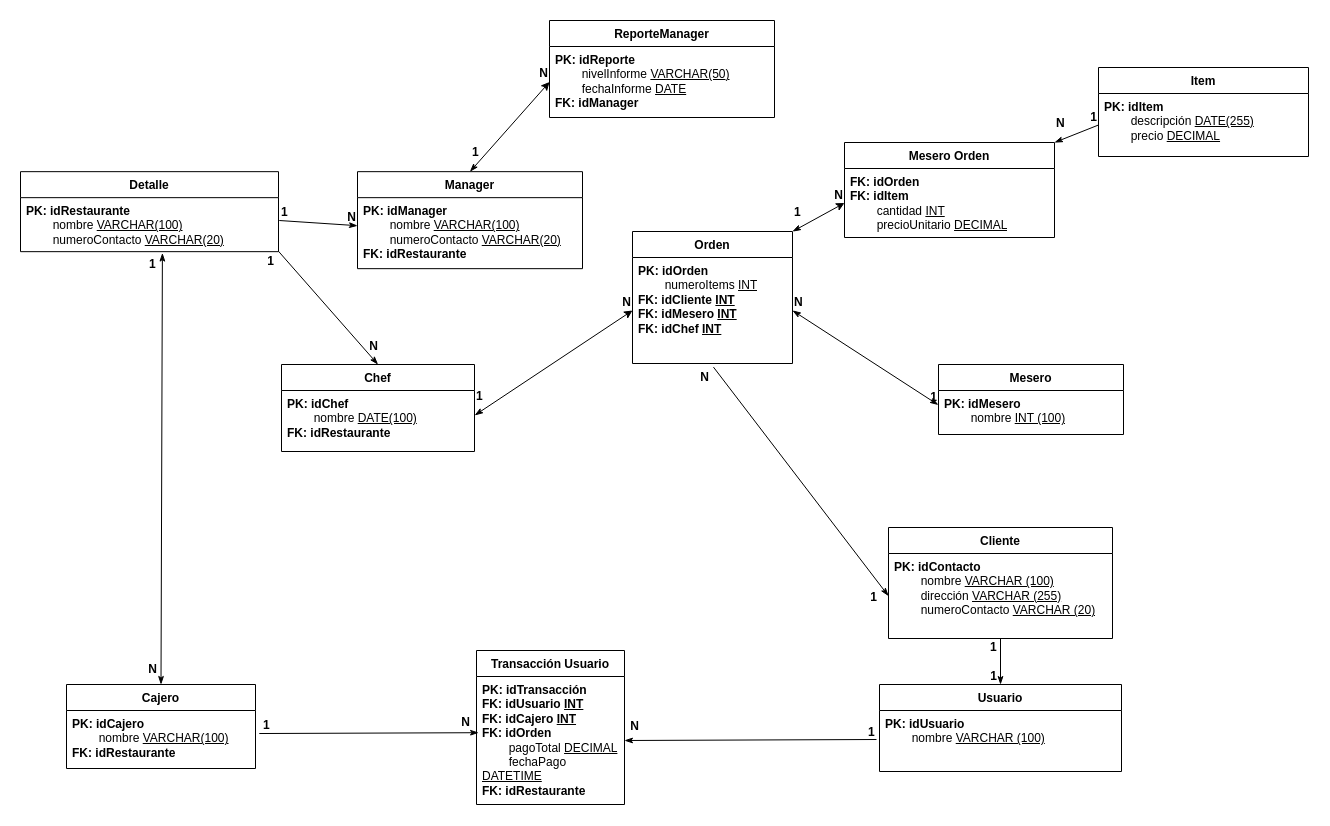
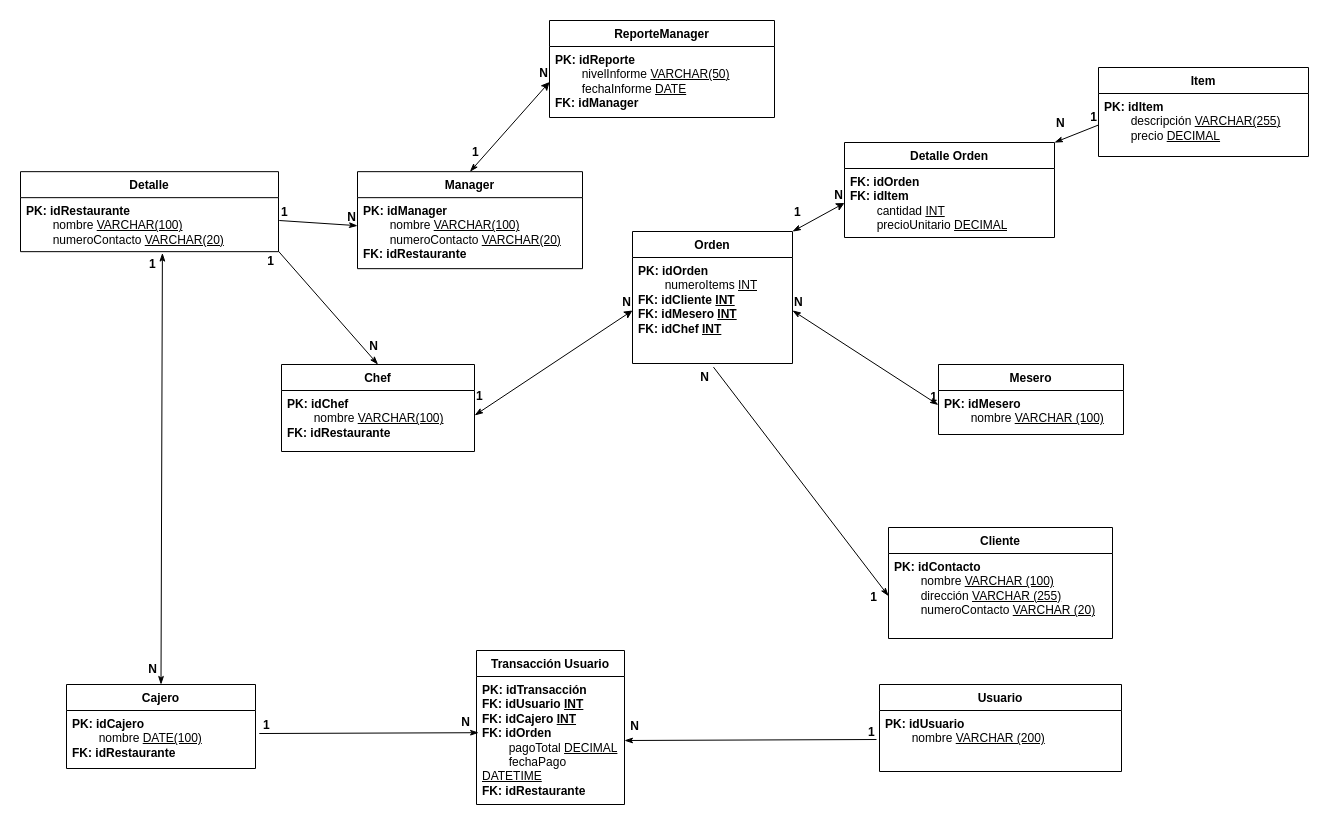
node "PK: idItem descripción DATE(255) precio DECIMAL": label "PK: idItem descripción DATE(255) precio DECIMAL" -> "PK: idItem descripción VARCHAR(255) precio DECIMAL"
node "Mesero Orden": label "Mesero Orden" -> "Detalle Orden"
node "PK: idMesero nombre INT (100)": label "PK: idMesero nombre INT (100)" -> "PK: idMesero nombre VARCHAR (100)"
node "PK: idChef nombre DATE(100) FK: idRestaurante": label "PK: idChef nombre DATE(100) FK: idRestaurante" -> "PK: idChef nombre VARCHAR(100) FK: idRestaurante"
edge "Cliente" -> "Usuario": removed, labels "1", "1"
node "PK: idUsuario nombre VARCHAR (100)": label "PK: idUsuario nombre VARCHAR (100)" -> "PK: idUsuario nombre VARCHAR (200)"
node "PK: idCajero nombre VARCHAR(100) FK: idRestaurante": label "PK: idCajero nombre VARCHAR(100) FK: idRestaurante" -> "PK: idCajero nombre DATE(100) FK: idRestaurante"
